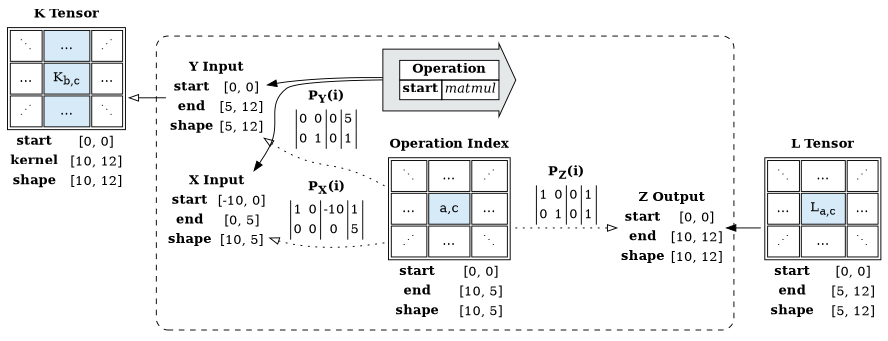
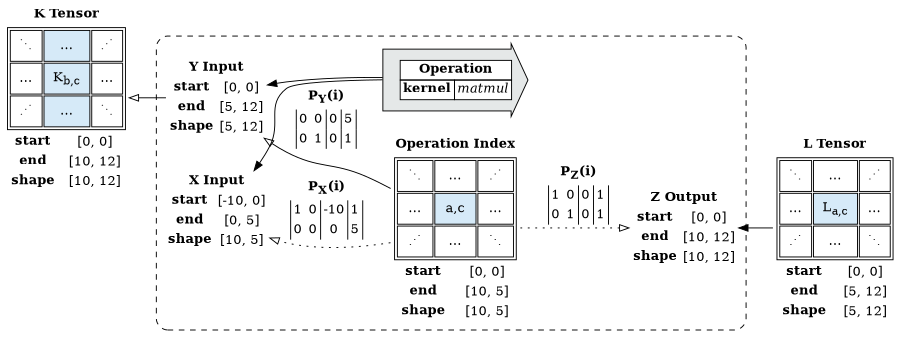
node "Operation": text "start" -> "kernel"
node "K Tensor": text "kernel" -> "end"
edge "Operation Index" -> "Y Input": style dotted -> solid
